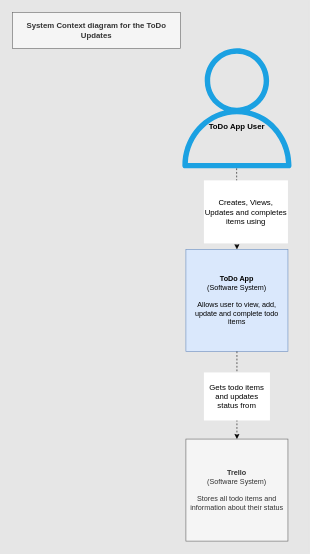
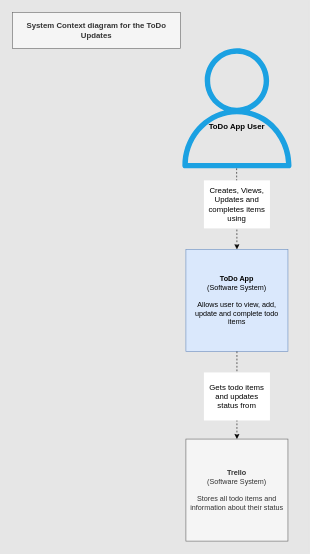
node "Creates, Views, Updates and completes items using": size 84x63 -> 66x48
